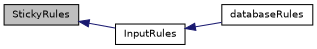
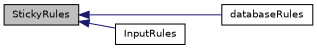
edge "databaseRules" -> "InputRules": now "databaseRules" -> "StickyRules"
